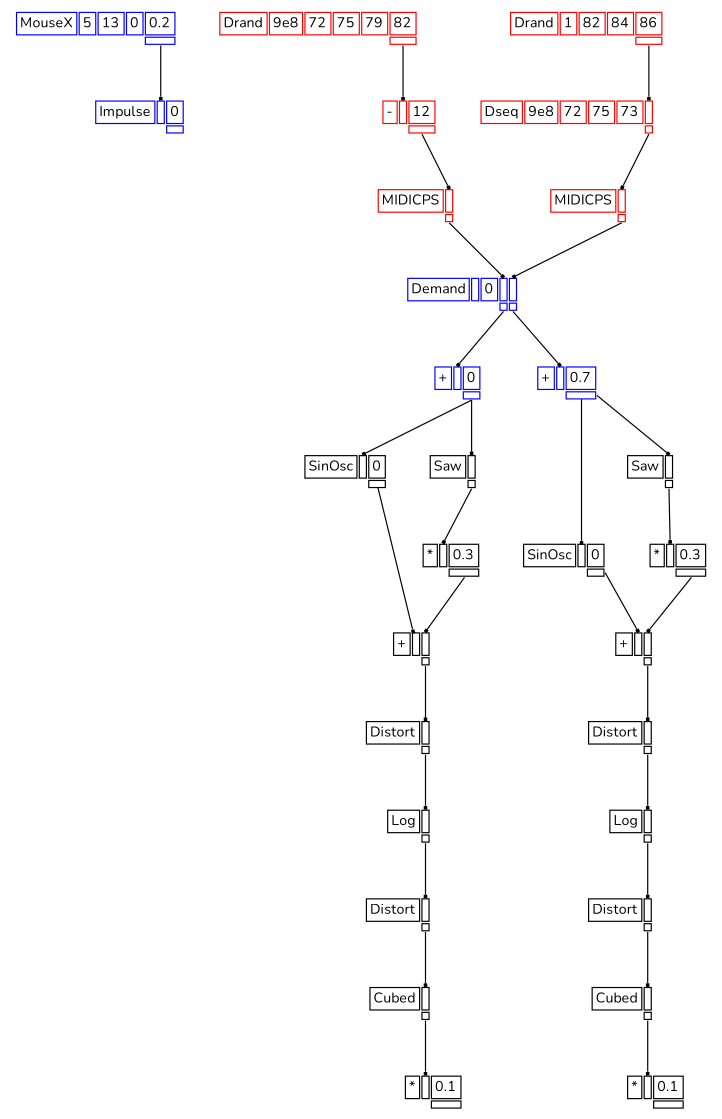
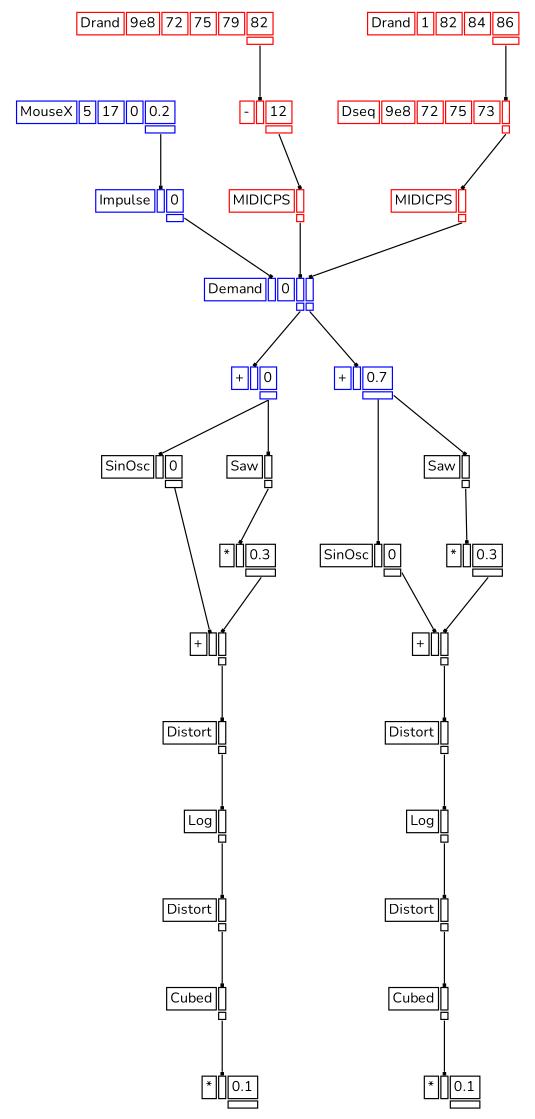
node "MouseX": text "13" -> "17"
edge "Impulse" -> "Demand": added
